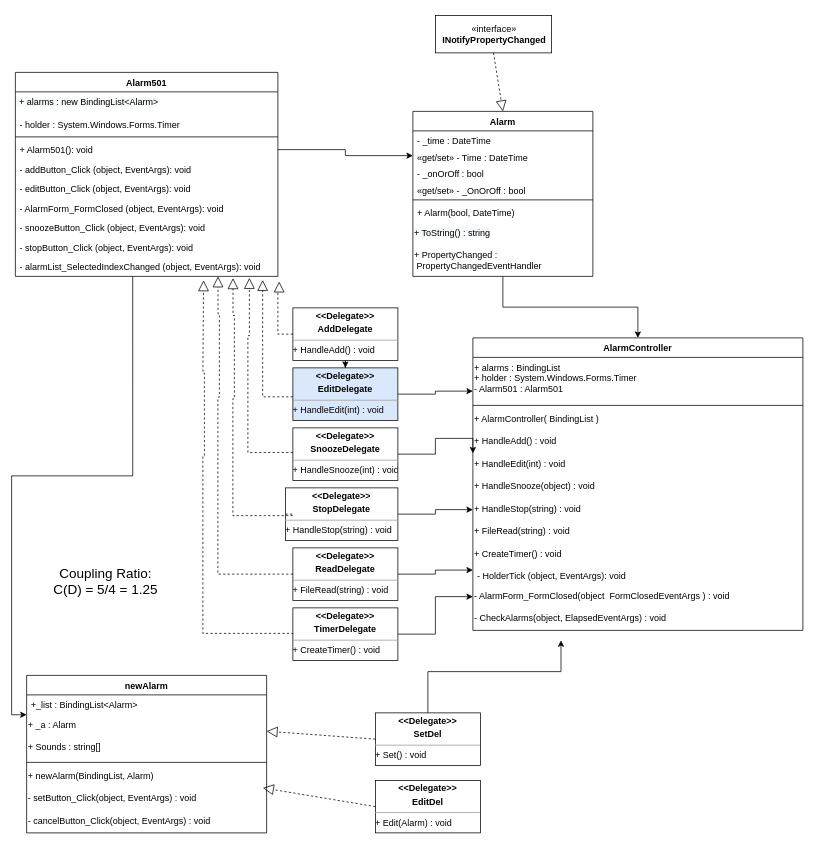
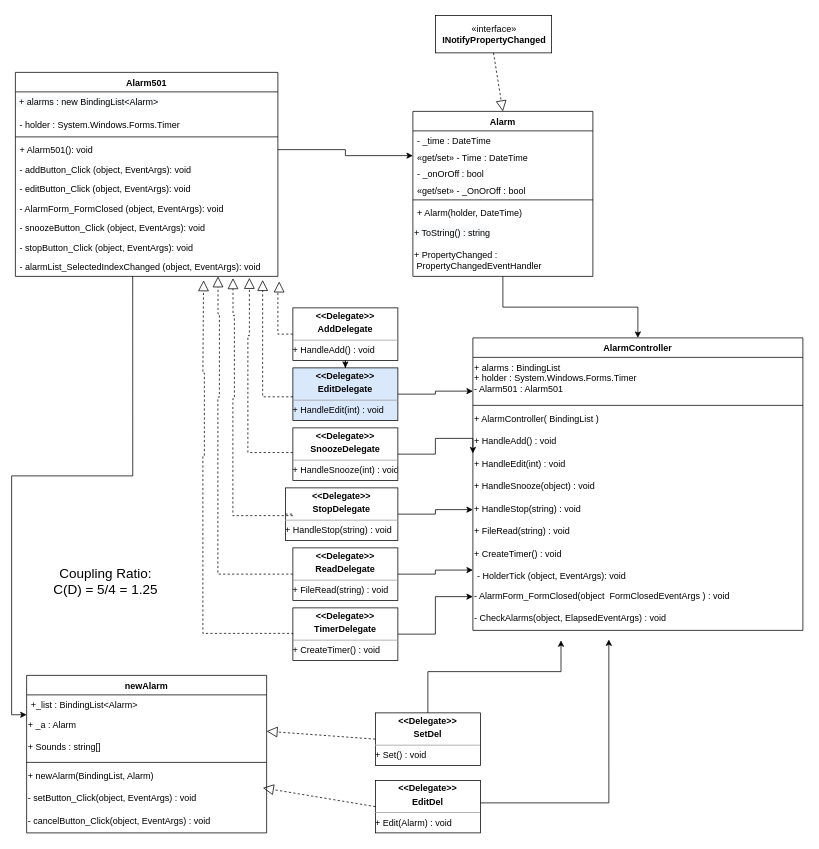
node "+ Alarm(bool, DateTime)": label "+ Alarm(bool, DateTime)" -> "+ Alarm(holder, DateTime)"
edge "<<Delegate>> EditDel + Edit(Alarm) : void" -> "- CheckAlarms(object, ElapsedEventArgs) : void": added
